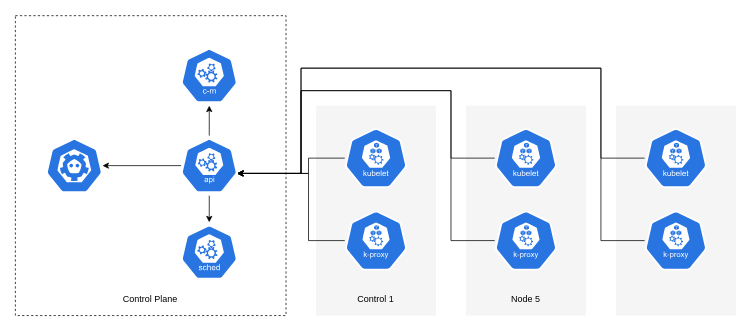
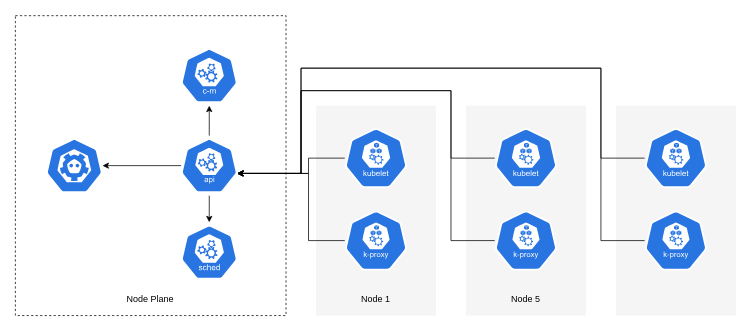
node "Control Plane": label "Control Plane" -> "Node Plane"
node "Control 1": label "Control 1" -> "Node 1"
